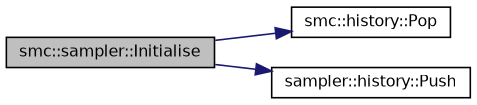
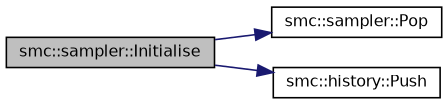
node "smc::history::Pop": label "smc::history::Pop" -> "smc::sampler::Pop"
node "sampler::history::Push": label "sampler::history::Push" -> "smc::history::Push"
